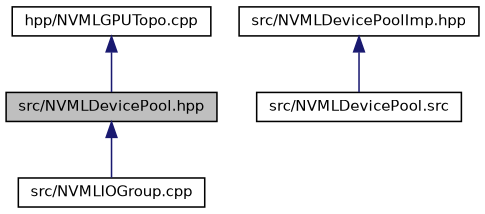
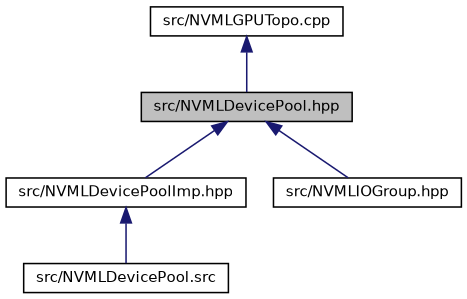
node "hpp/NVMLGPUTopo.cpp": label "hpp/NVMLGPUTopo.cpp" -> "src/NVMLGPUTopo.cpp"
edge "src/NVMLDevicePoolImp.hpp" -> "src/NVMLDevicePool.hpp": added
node "src/NVMLIOGroup.cpp": label "src/NVMLIOGroup.cpp" -> "src/NVMLIOGroup.hpp"
